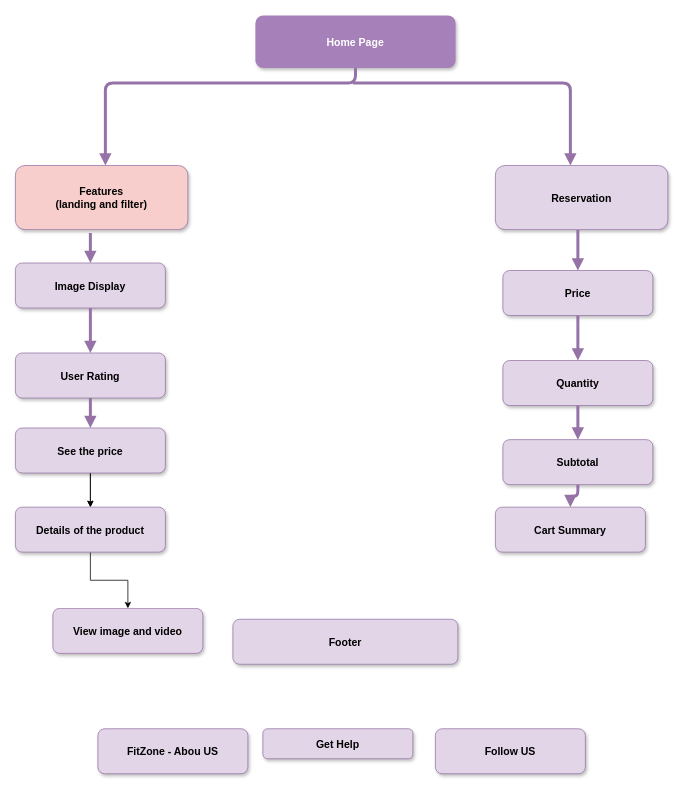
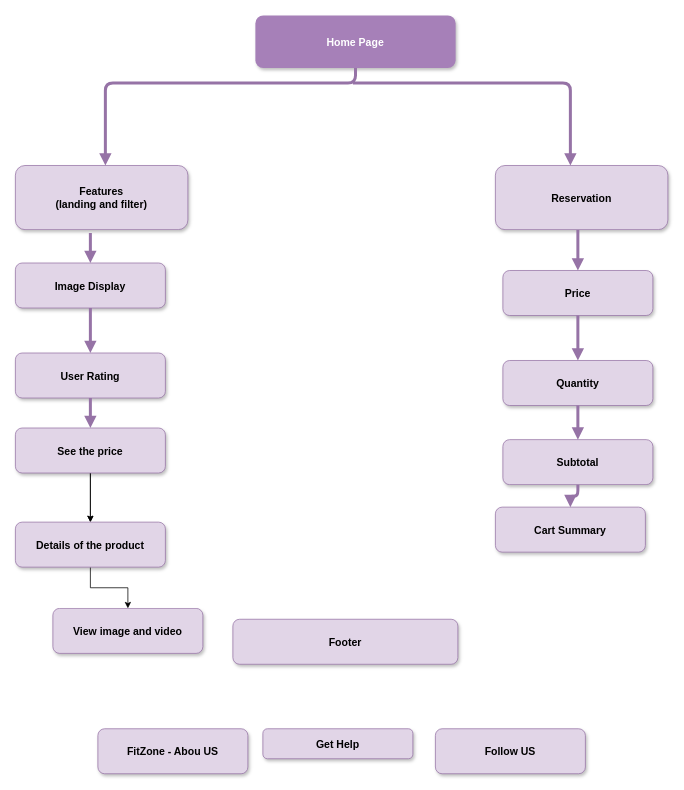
node "Features (landing and filter)": fillcolor #f8cecc -> #e1d5e7
node "Details of the product": moved (90, 530) -> (90, 545)
